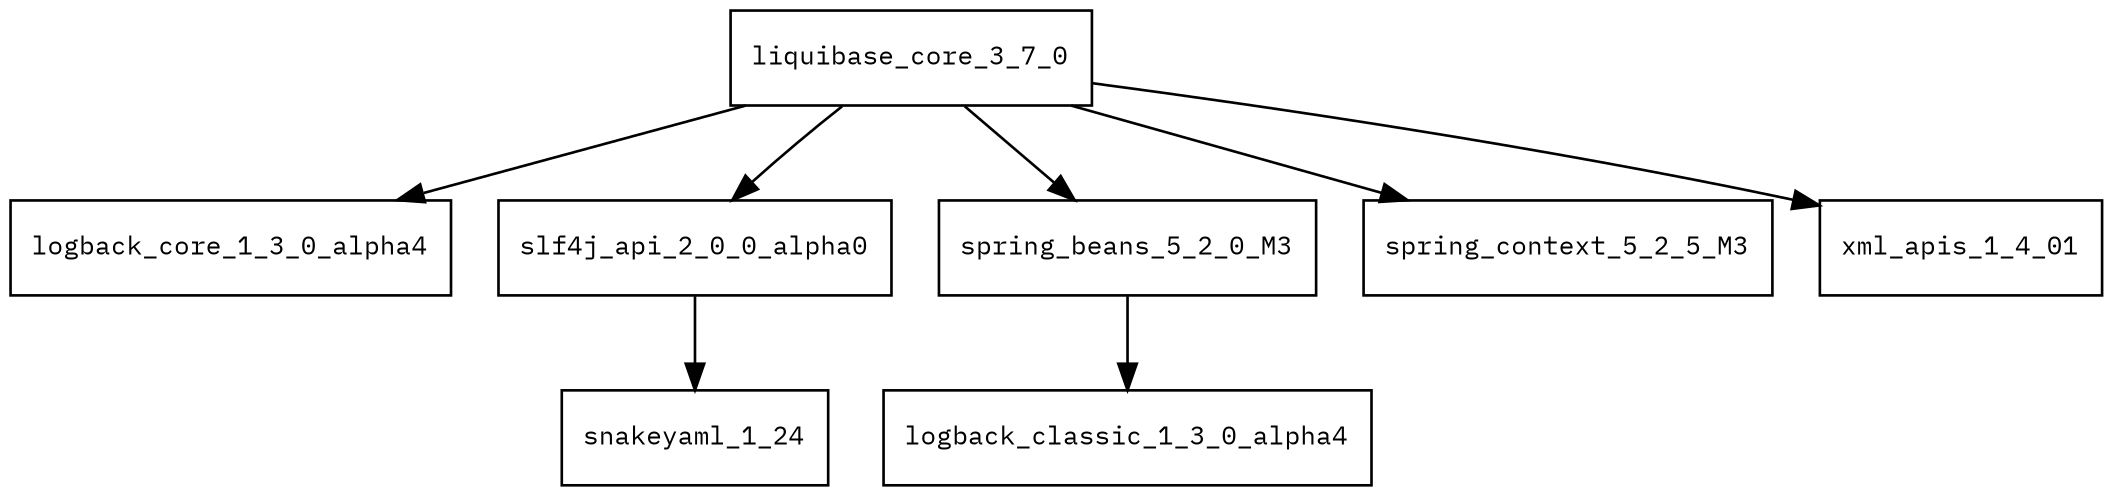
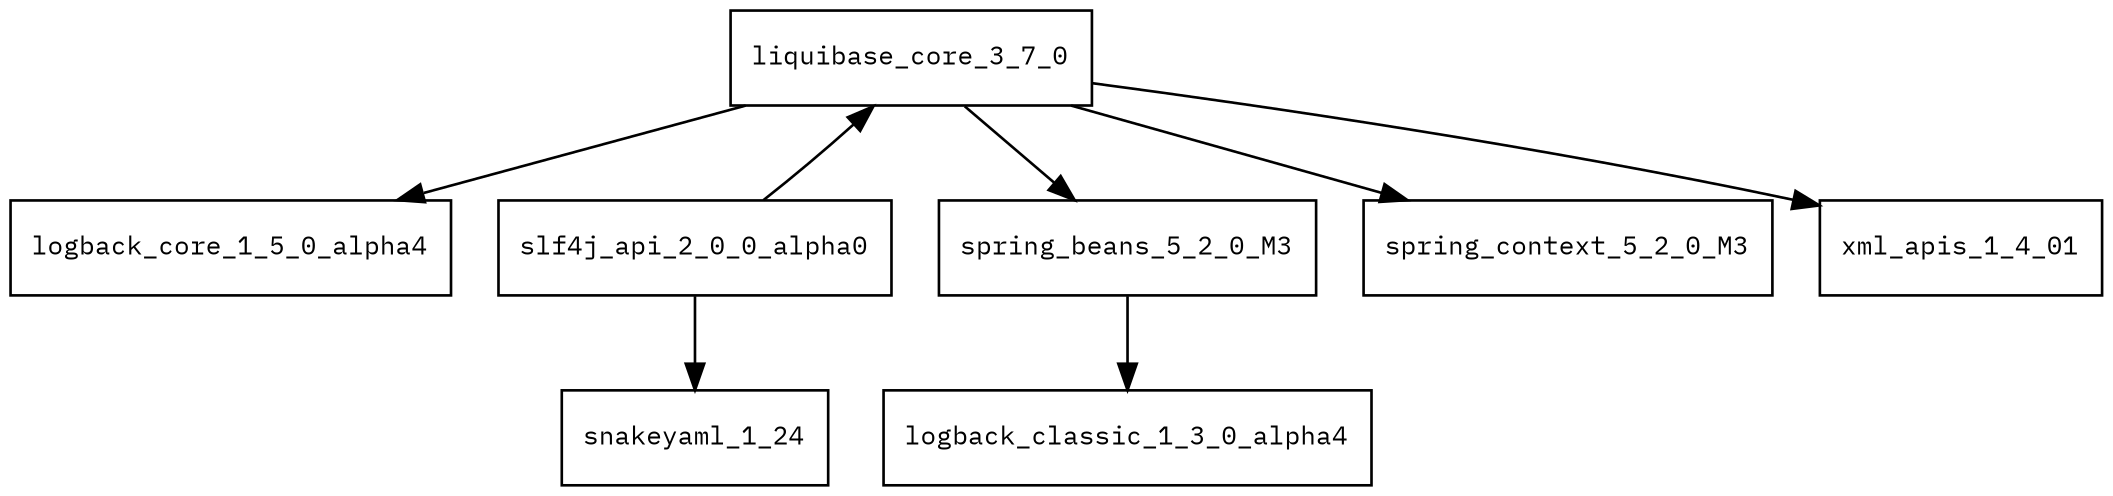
edge "liquibase_core_3_7_0" -> "slf4j_api_2_0_0_alpha0": reversed
node "logback_core_1_3_0_alpha4": label "logback_core_1_3_0_alpha4" -> "logback_core_1_5_0_alpha4"
node "spring_context_5_2_5_M3": label "spring_context_5_2_5_M3" -> "spring_context_5_2_0_M3"
